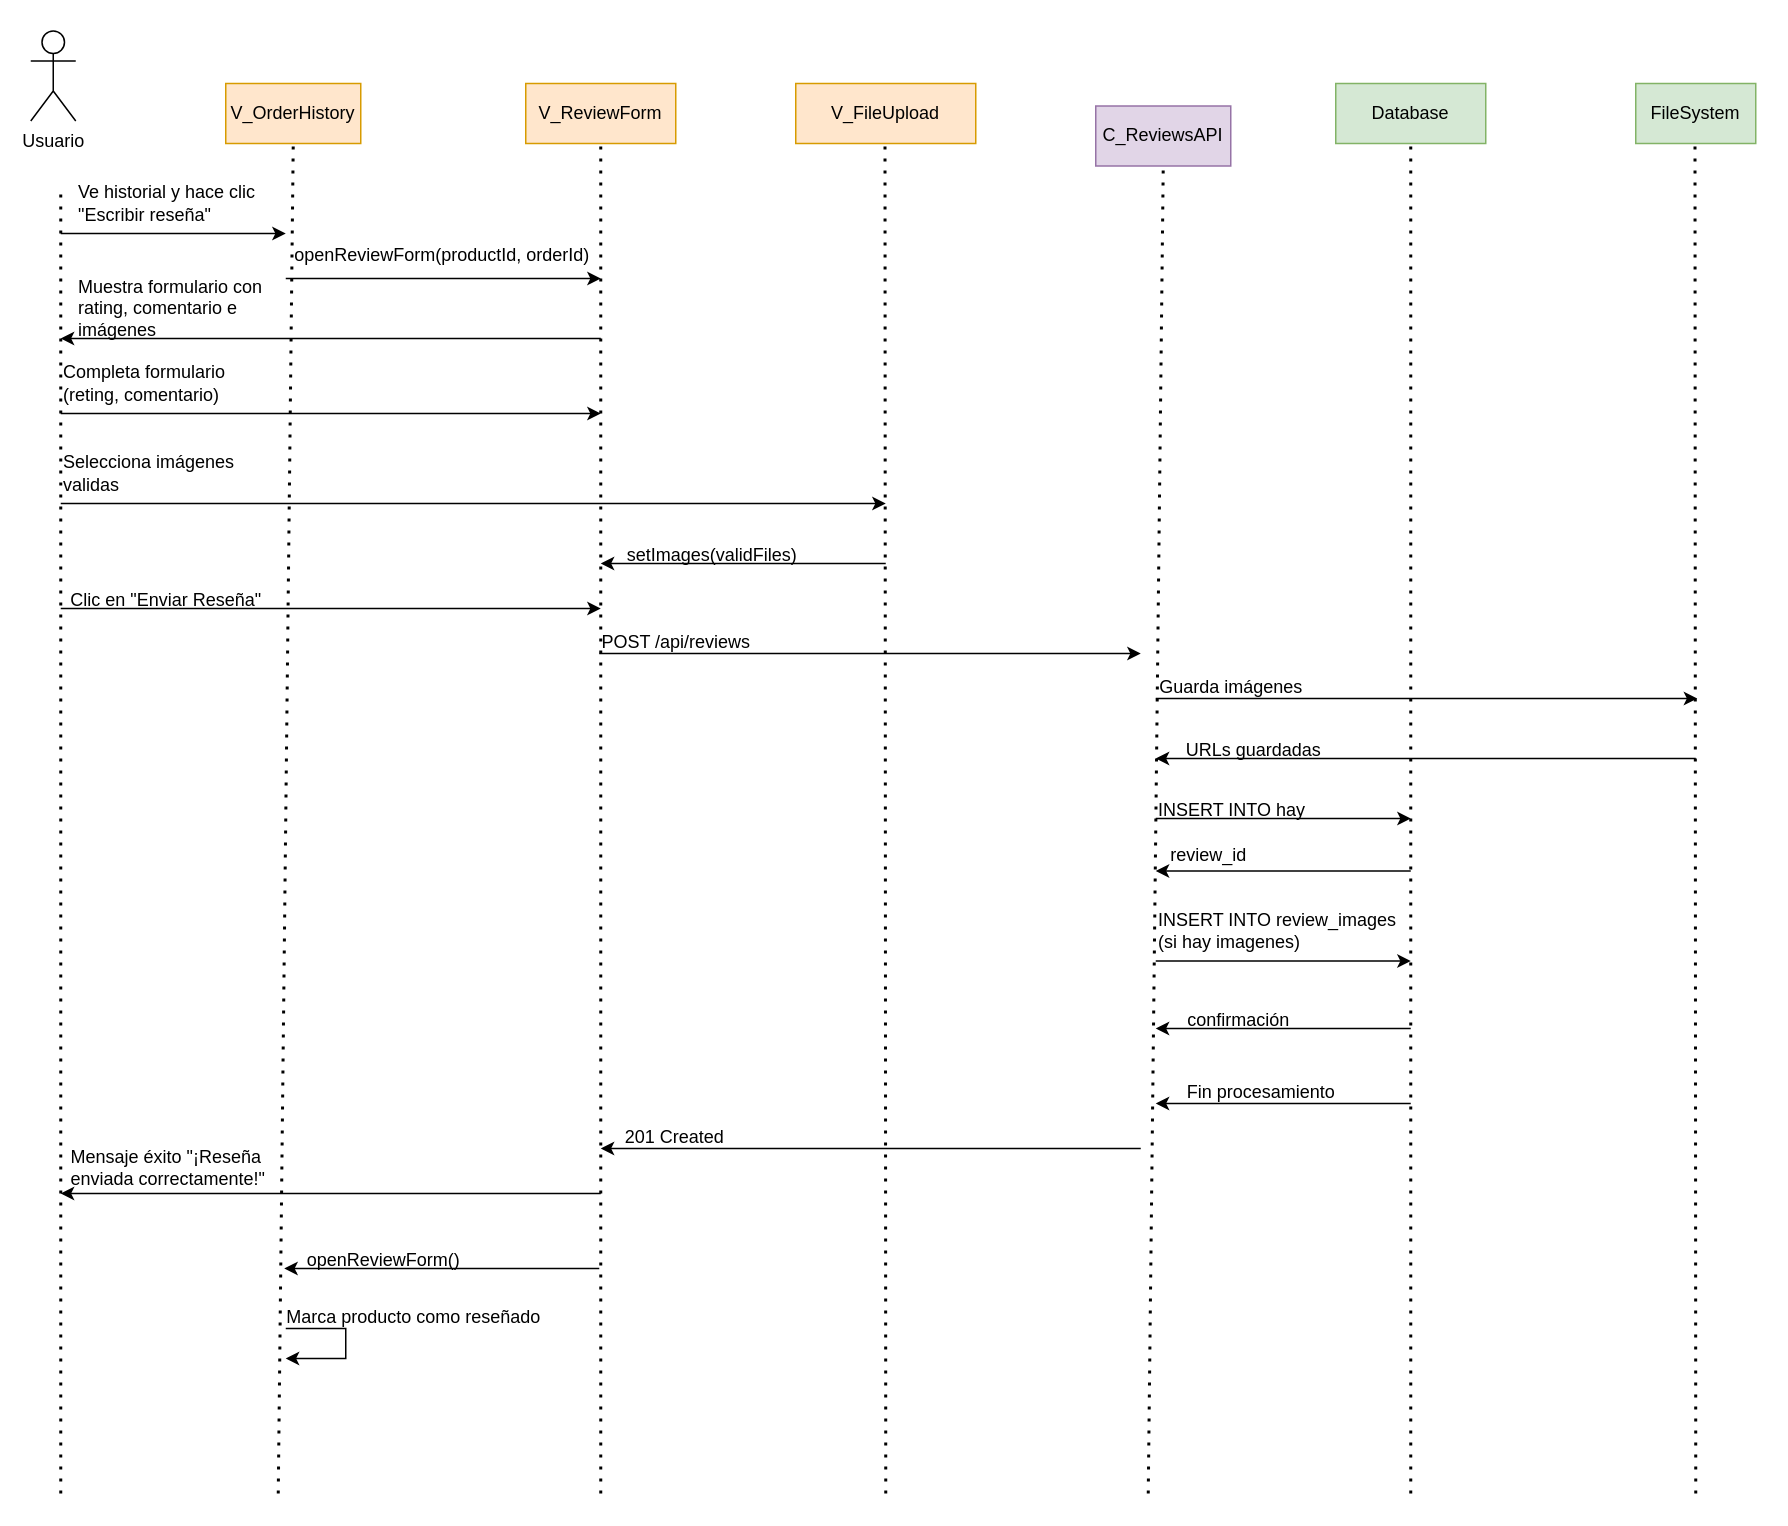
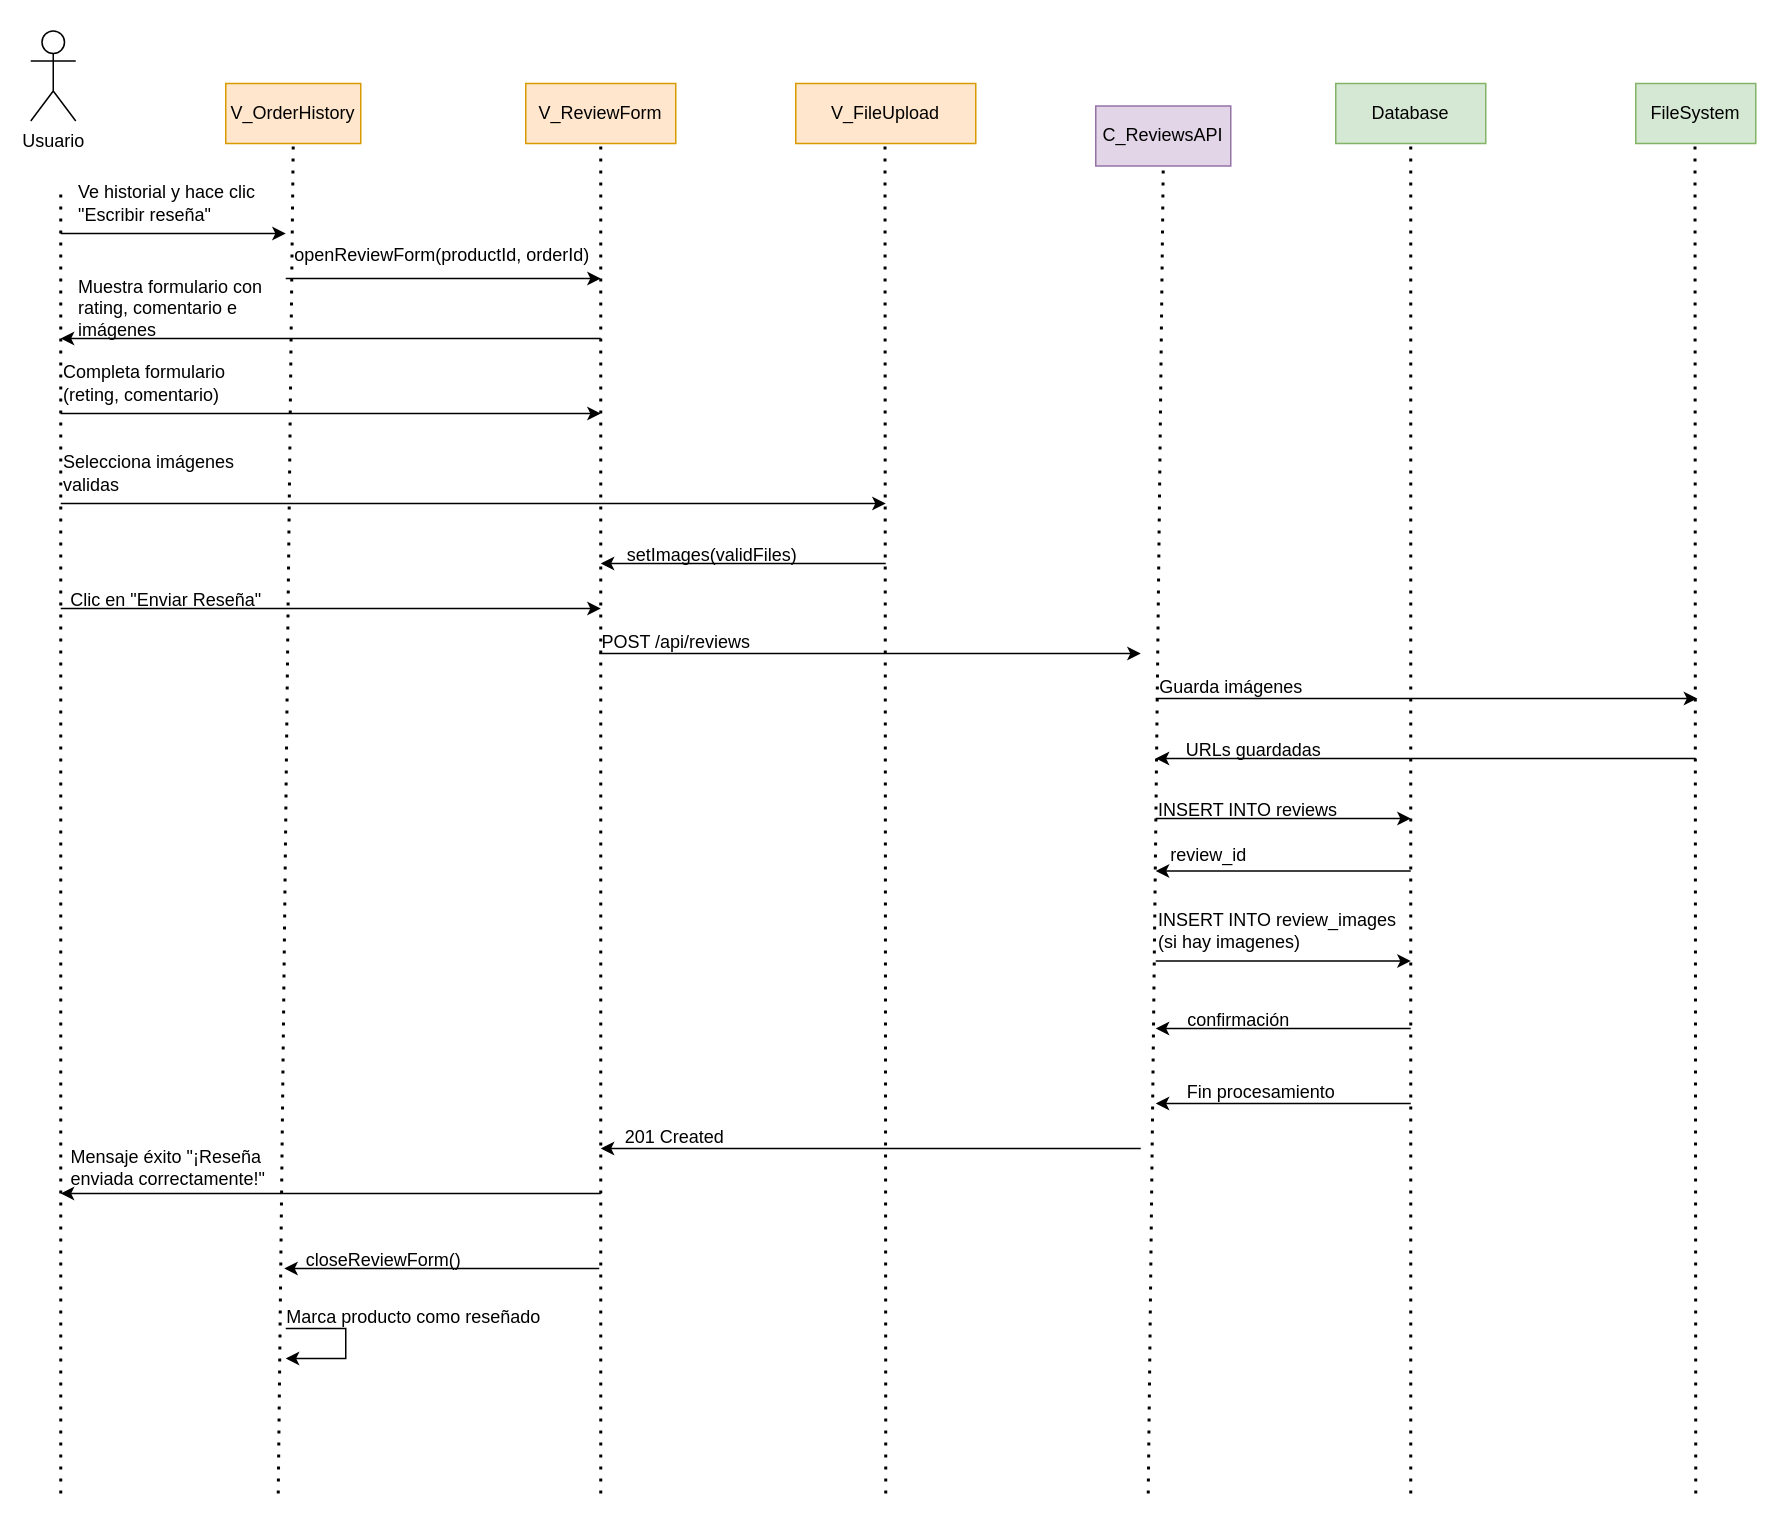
node "INSERT INTO hay": label "INSERT INTO hay" -> "INSERT INTO reviews"
node "openReviewForm()": label "openReviewForm()" -> "closeReviewForm()"
